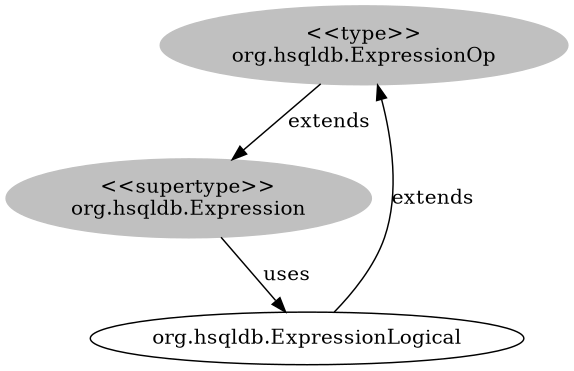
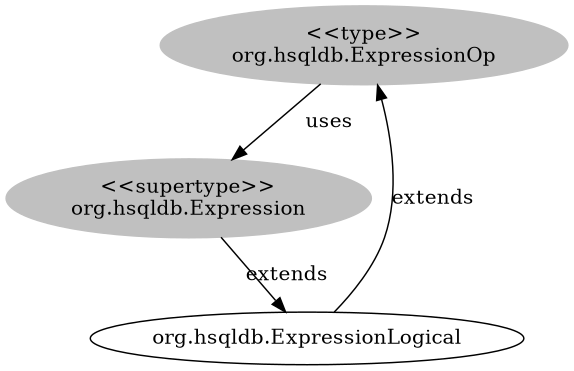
edge "<<type>> org.hsqldb.ExpressionOp" -> "<<supertype>> org.hsqldb.Expression": label "extends" -> "uses"
edge "<<supertype>> org.hsqldb.Expression" -> "org.hsqldb.ExpressionLogical": label "uses" -> "extends"
